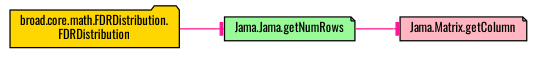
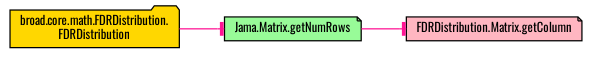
node "Jama.Jama.getNumRows": label "Jama.Jama.getNumRows" -> "Jama.Matrix.getNumRows"
node "Jama.Matrix.getColumn": label "Jama.Matrix.getColumn" -> "FDRDistribution.Matrix.getColumn"
